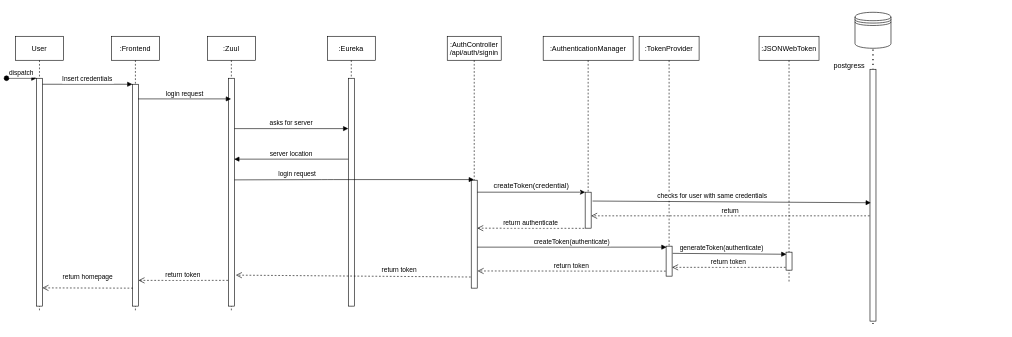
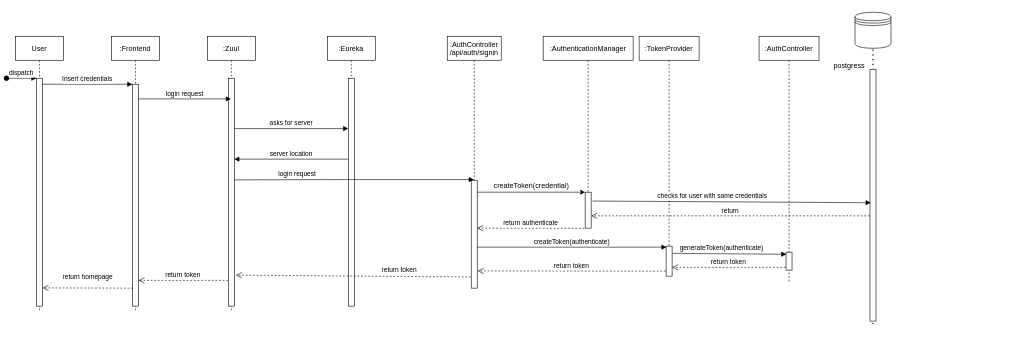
node ":JSONWebToken": label ":JSONWebToken" -> ":AuthController"
